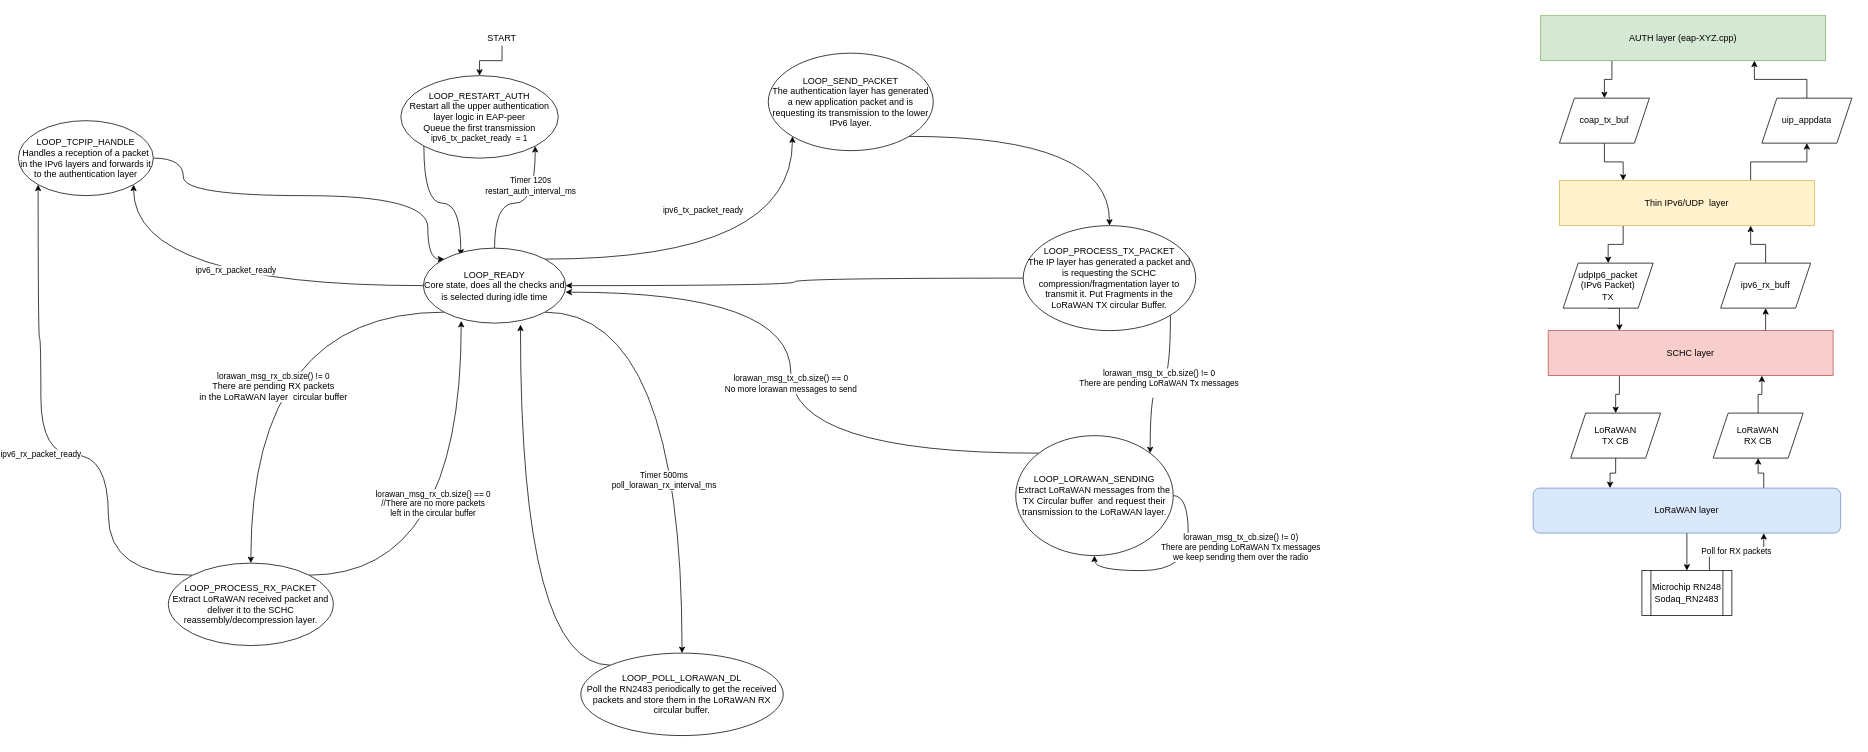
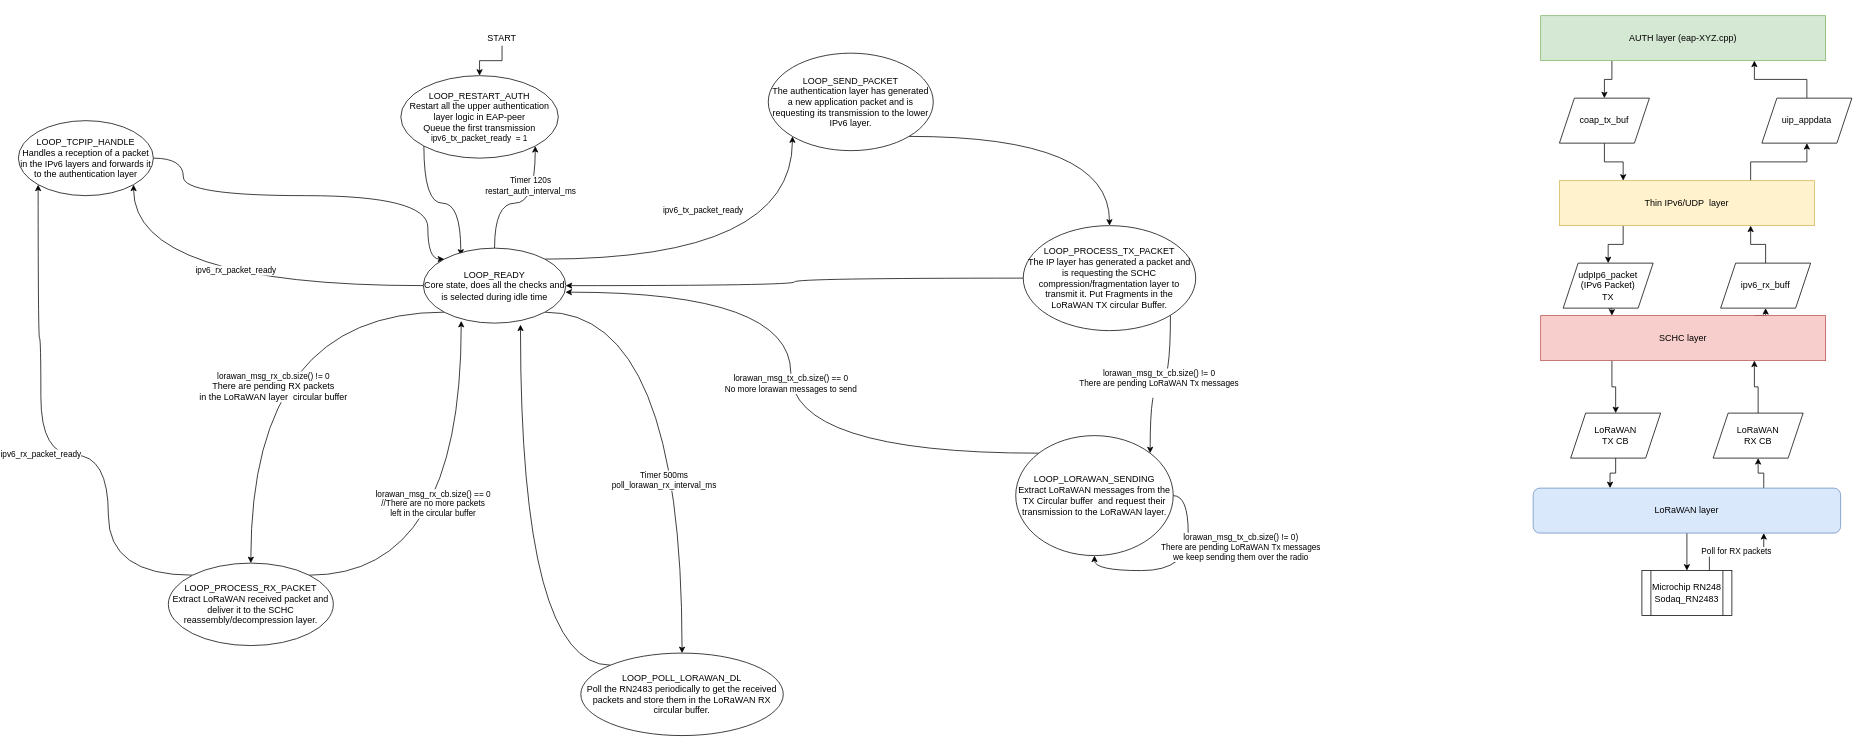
node "SCHC layer": moved (1691, 353) -> (1683, 338)
